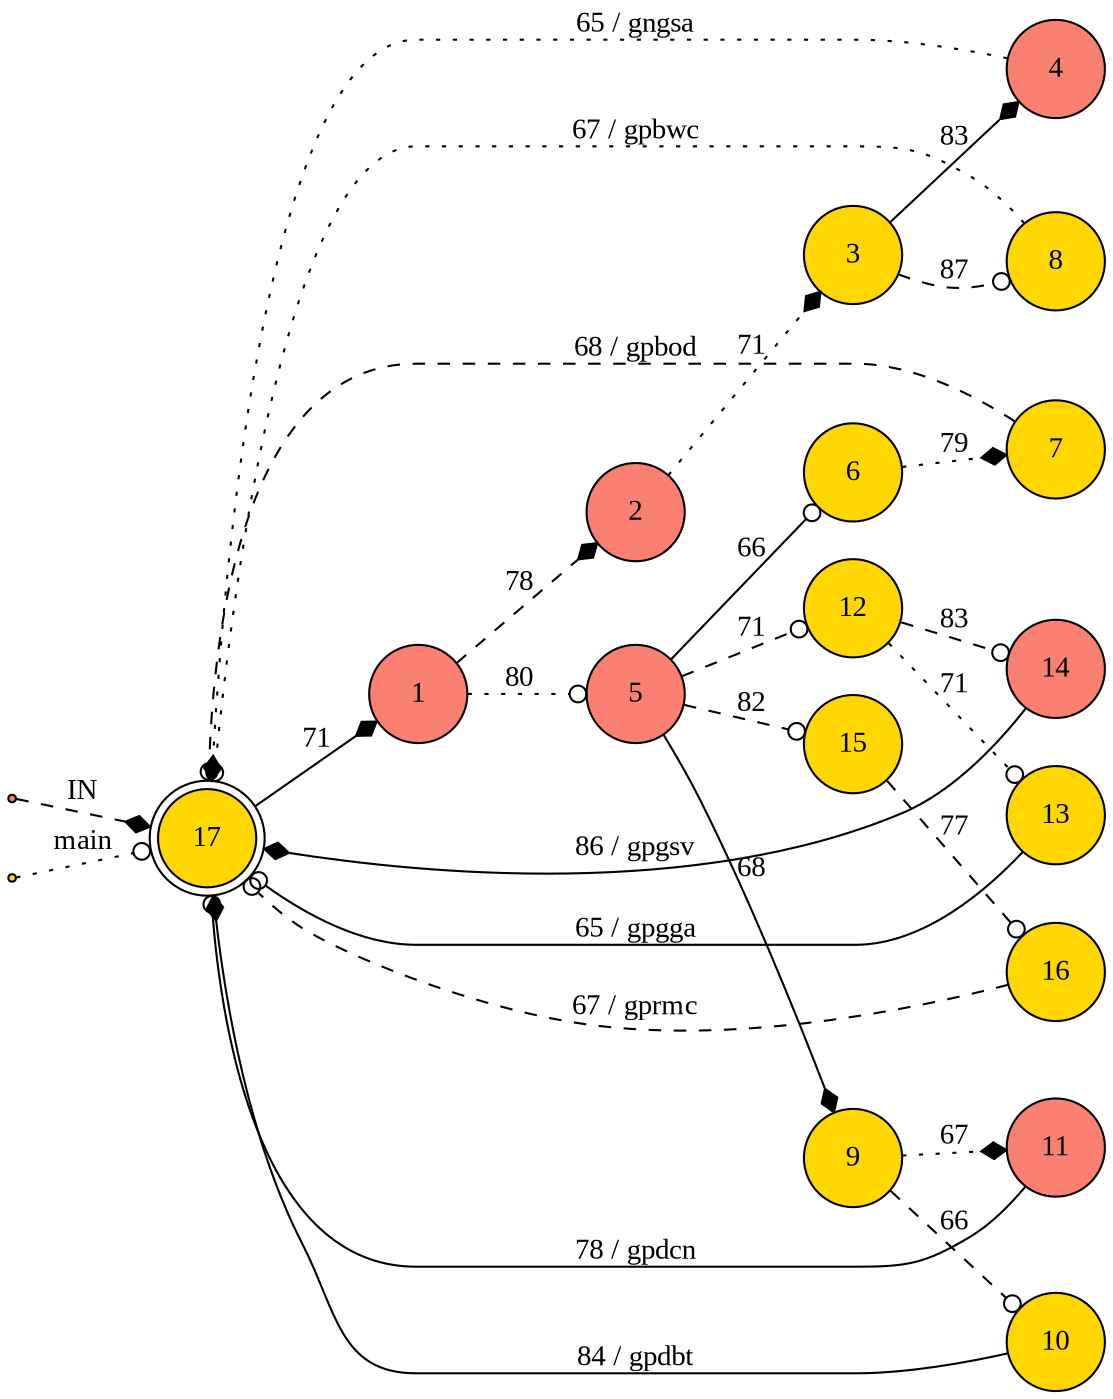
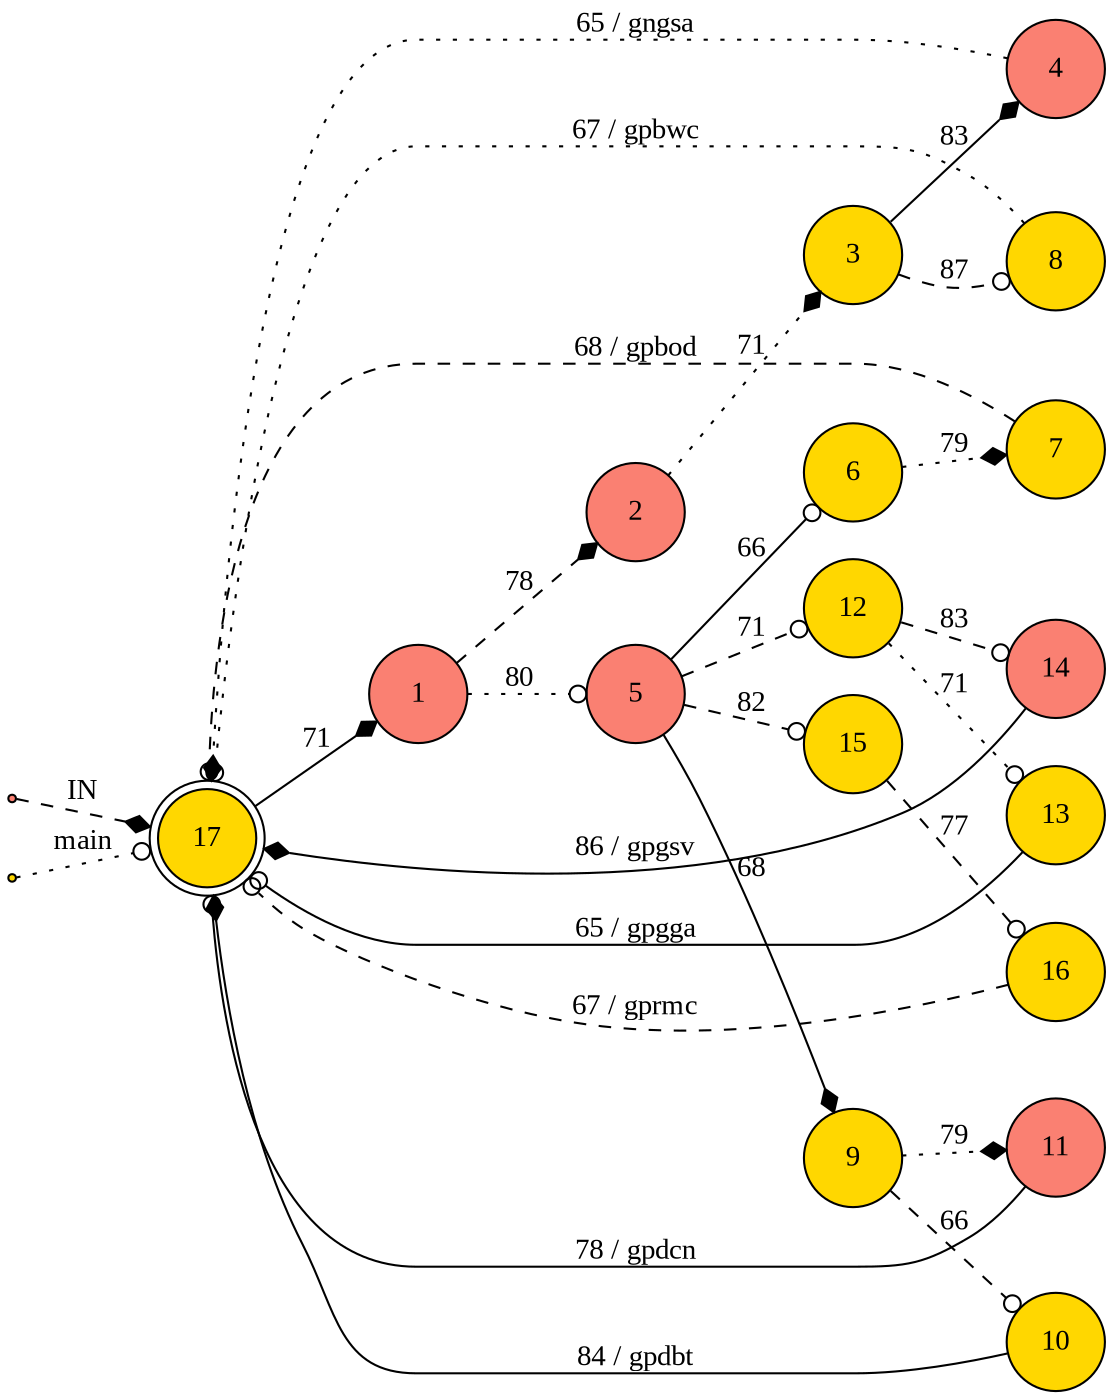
edge "9" -> "11": label "67" -> "79"
